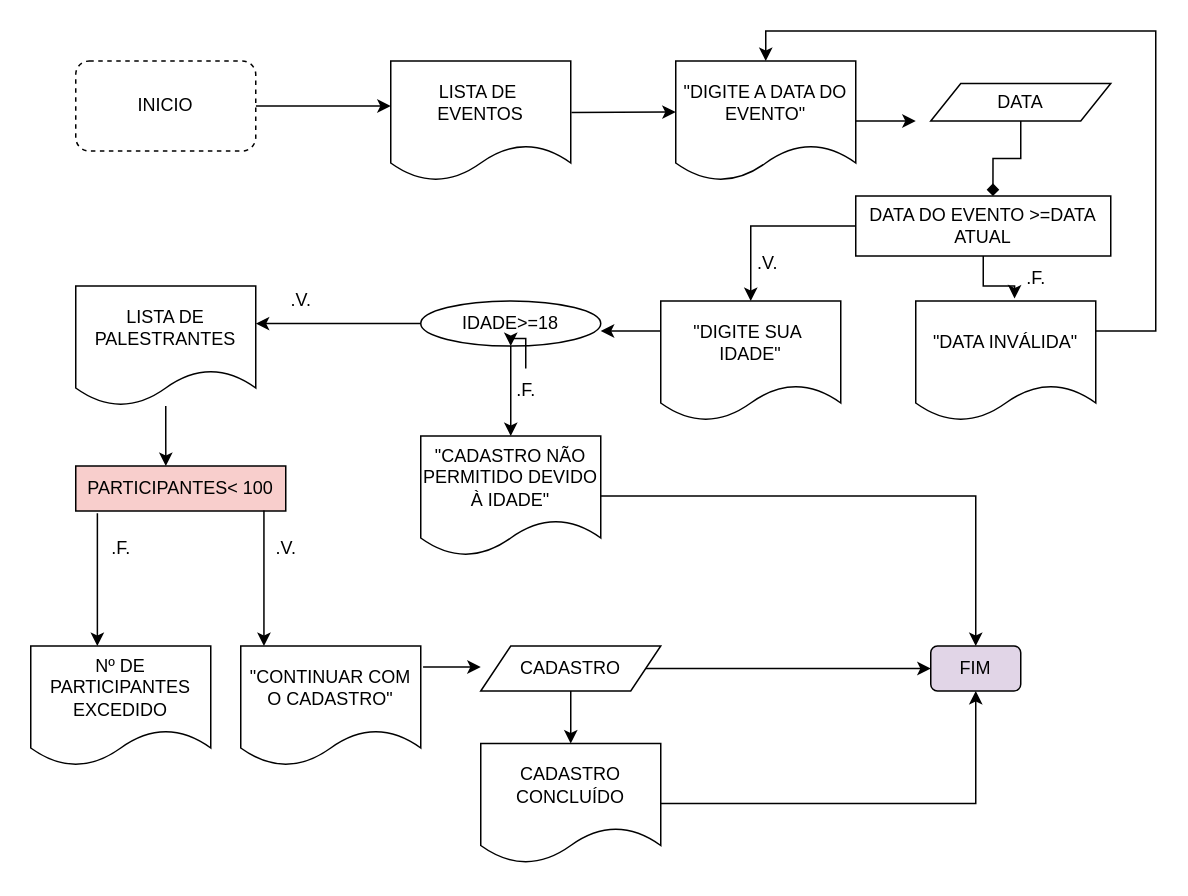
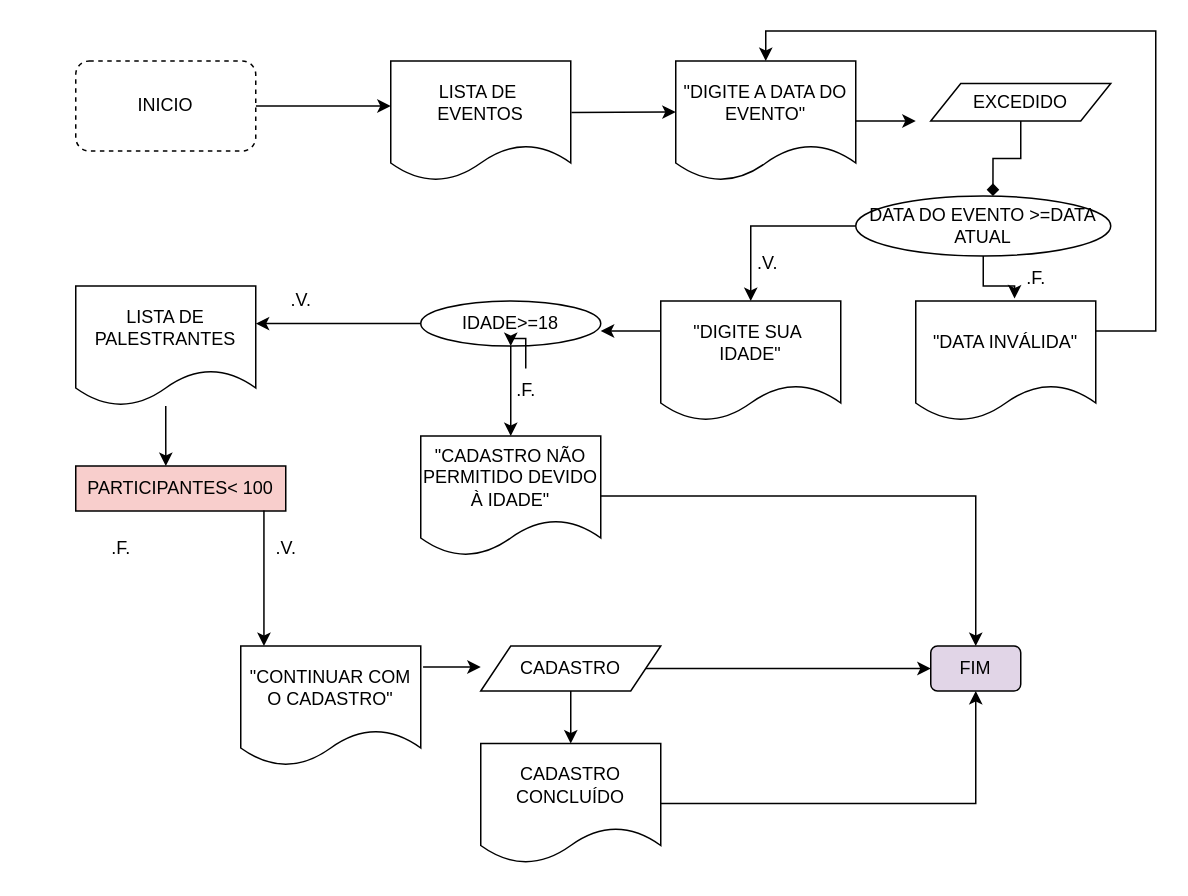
node "DATA": label "DATA" -> "EXCEDIDO"
node "DATA DO EVENTO >=DATA ATUAL": shape rectangle -> ellipse
edge "PARTICIPANTES< 100" -> "Nº DE PARTICIPANTES EXCEDIDO": removed
node "Nº DE PARTICIPANTES EXCEDIDO": removed
